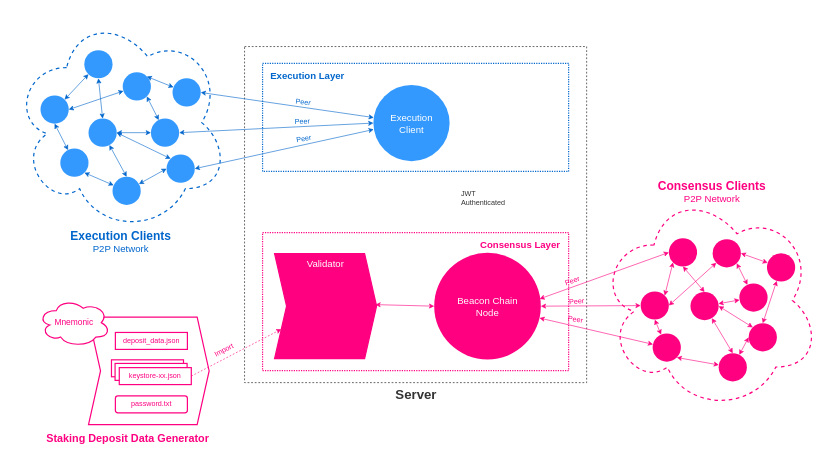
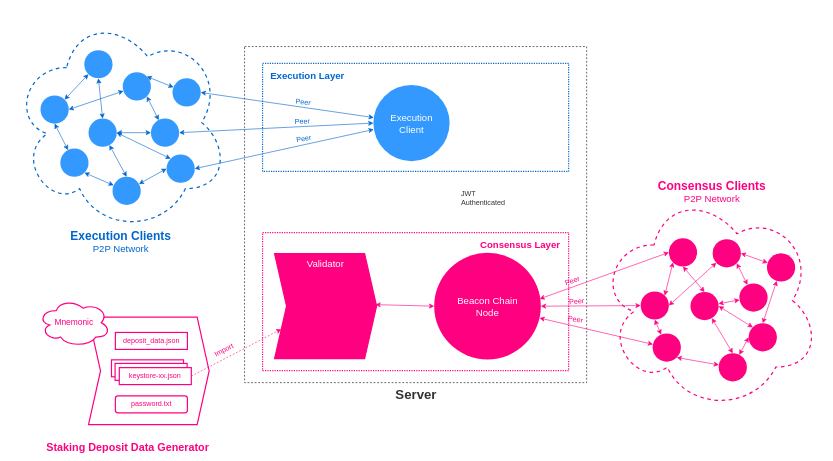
node "Staking Deposit Data Generator": moved (165, 439) -> (165, 448)
